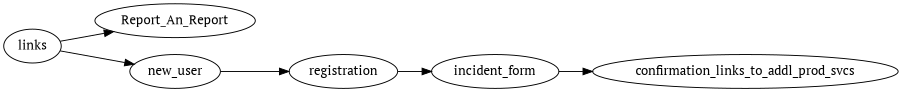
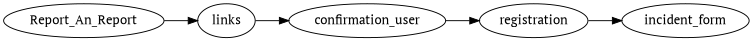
edge "links" -> "Report_An_Report": reversed
node "new_user": label "new_user" -> "confirmation_user"
node "confirmation_links_to_addl_prod_svcs": removed
